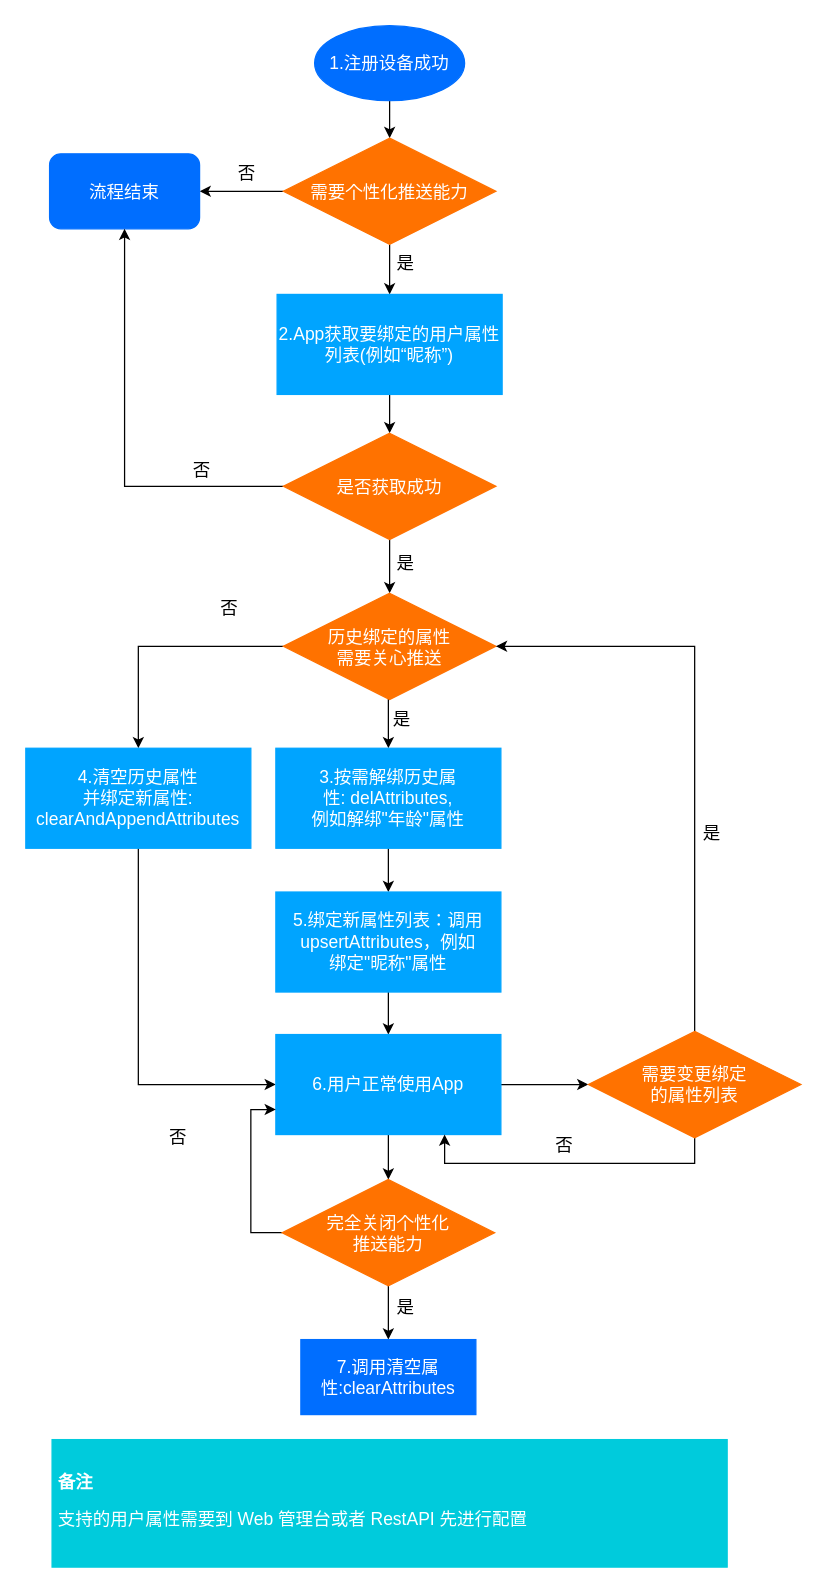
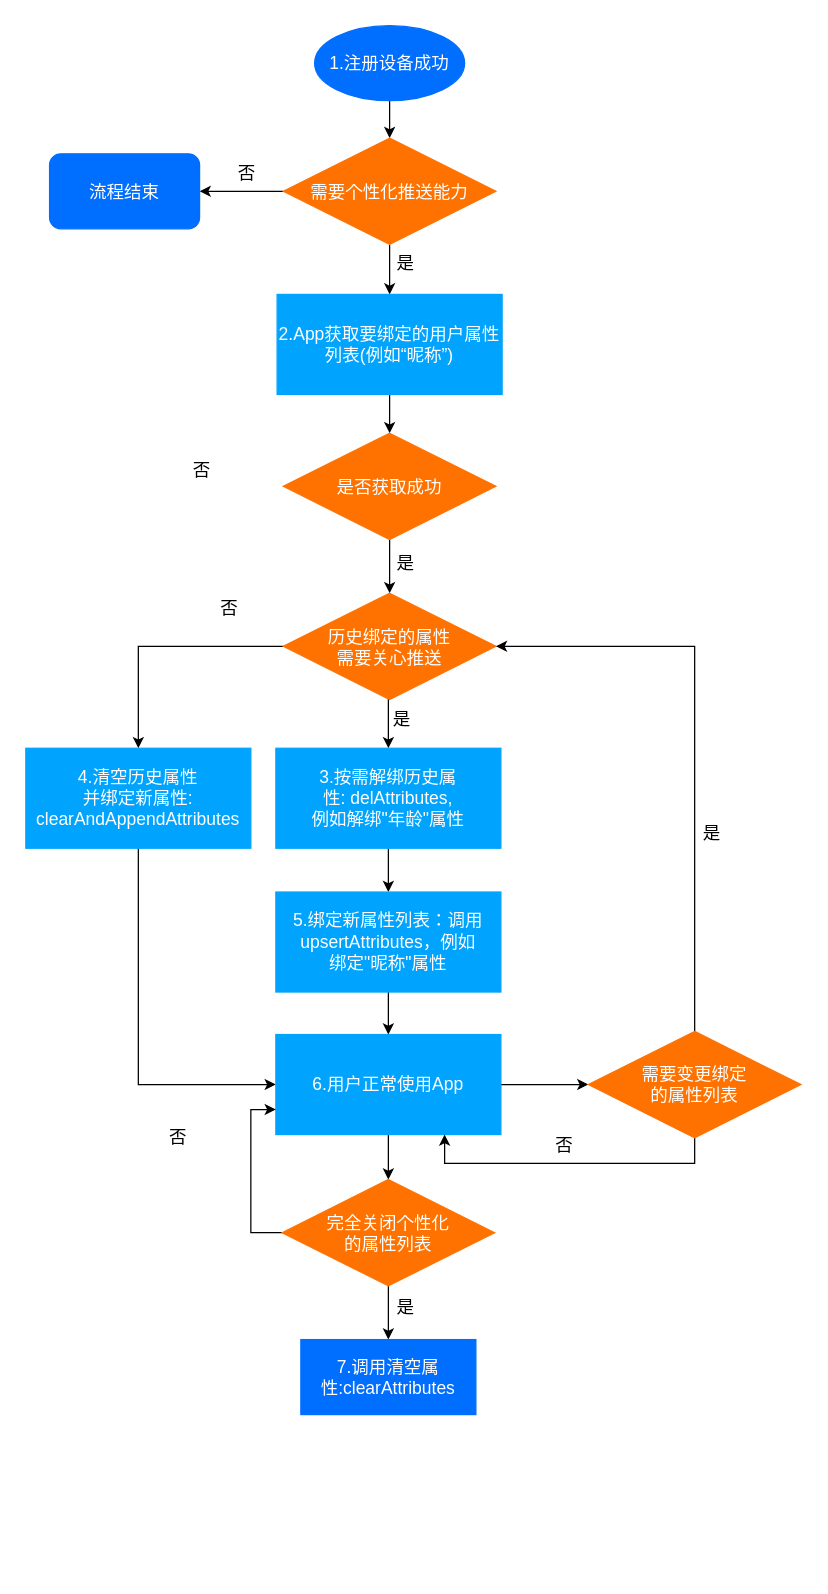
edge "是否获取成功" -> "流程结束": removed
node "完全关闭个性化 推送能力": label "完全关闭个性化 推送能力" -> "完全关闭个性化 的属性列表"
node "备注支持的用户属性需要到 Web 管理台或者 RestAPI 先进行配置": removed
